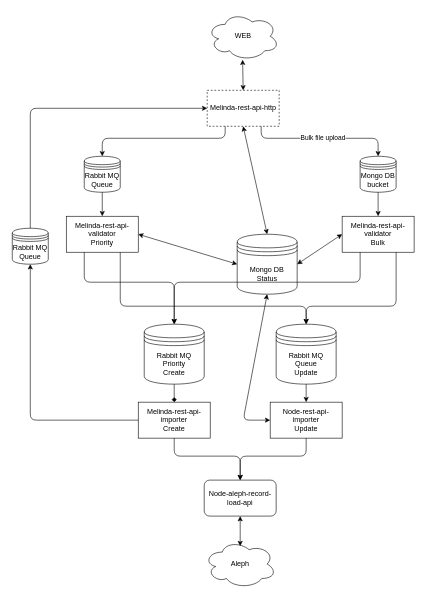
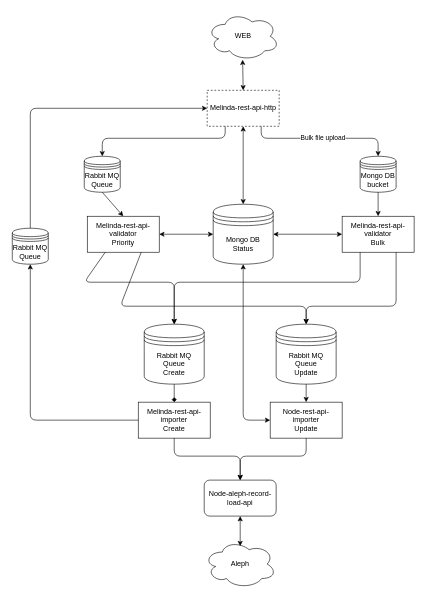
node "Melinda-rest-api-validator Priority": moved (102, 234) -> (123, 234)
node "Mongo DB Status": moved (267, 264) -> (243, 234)
node "Rabbit MQ Priority Create": label "Rabbit MQ Priority Create" -> "Rabbit MQ Queue Create"
